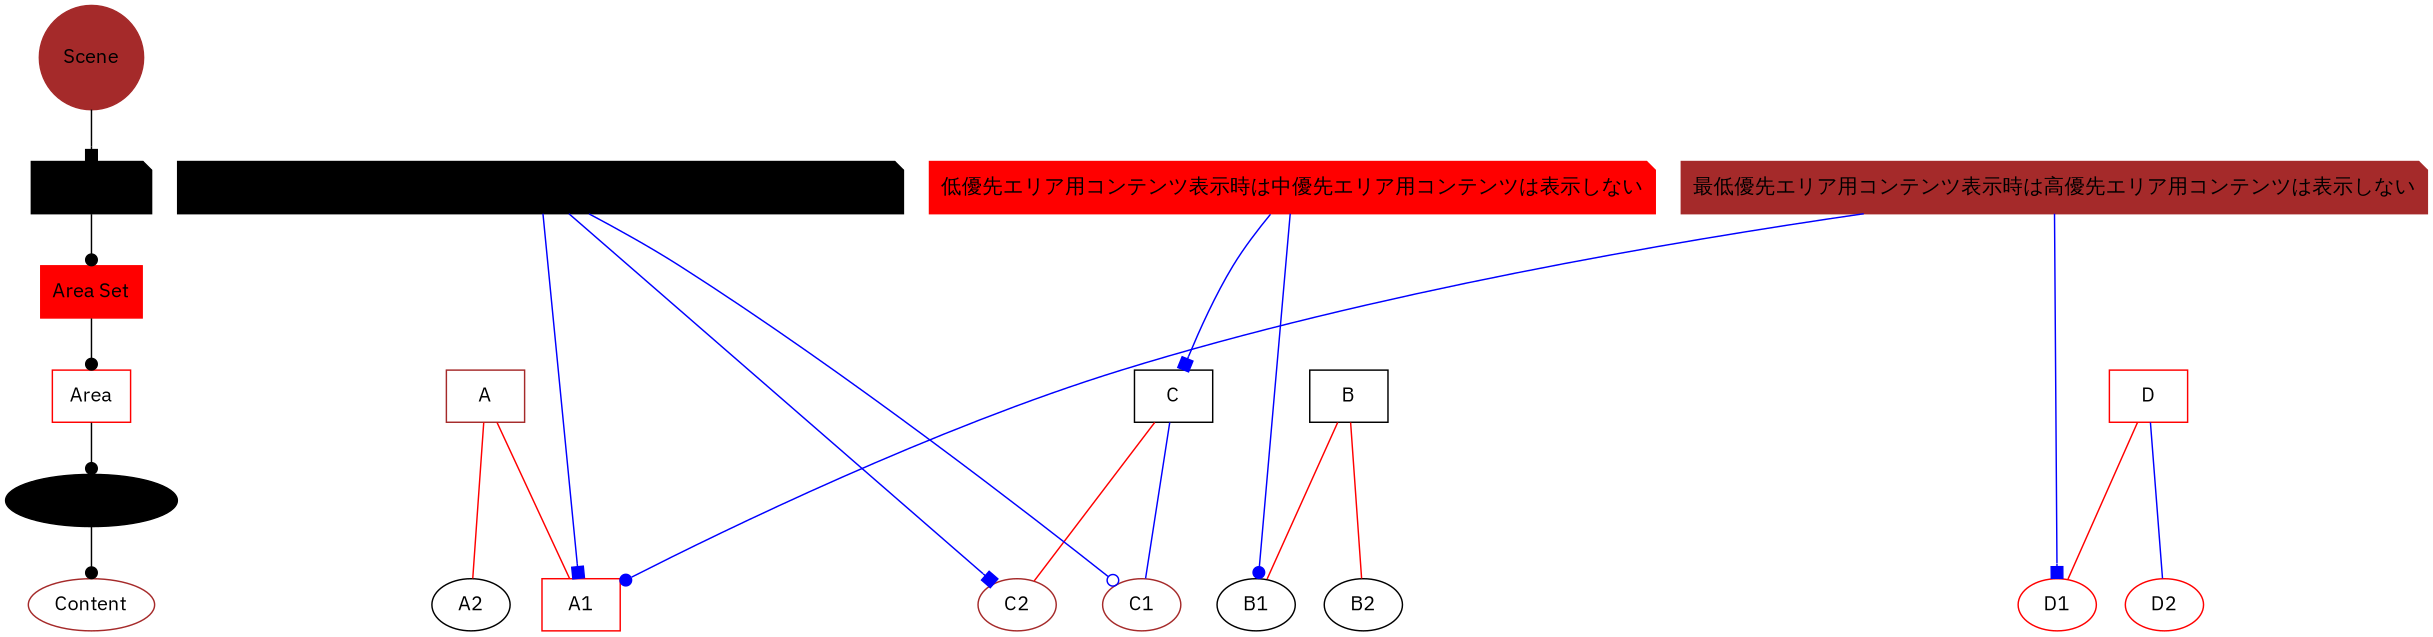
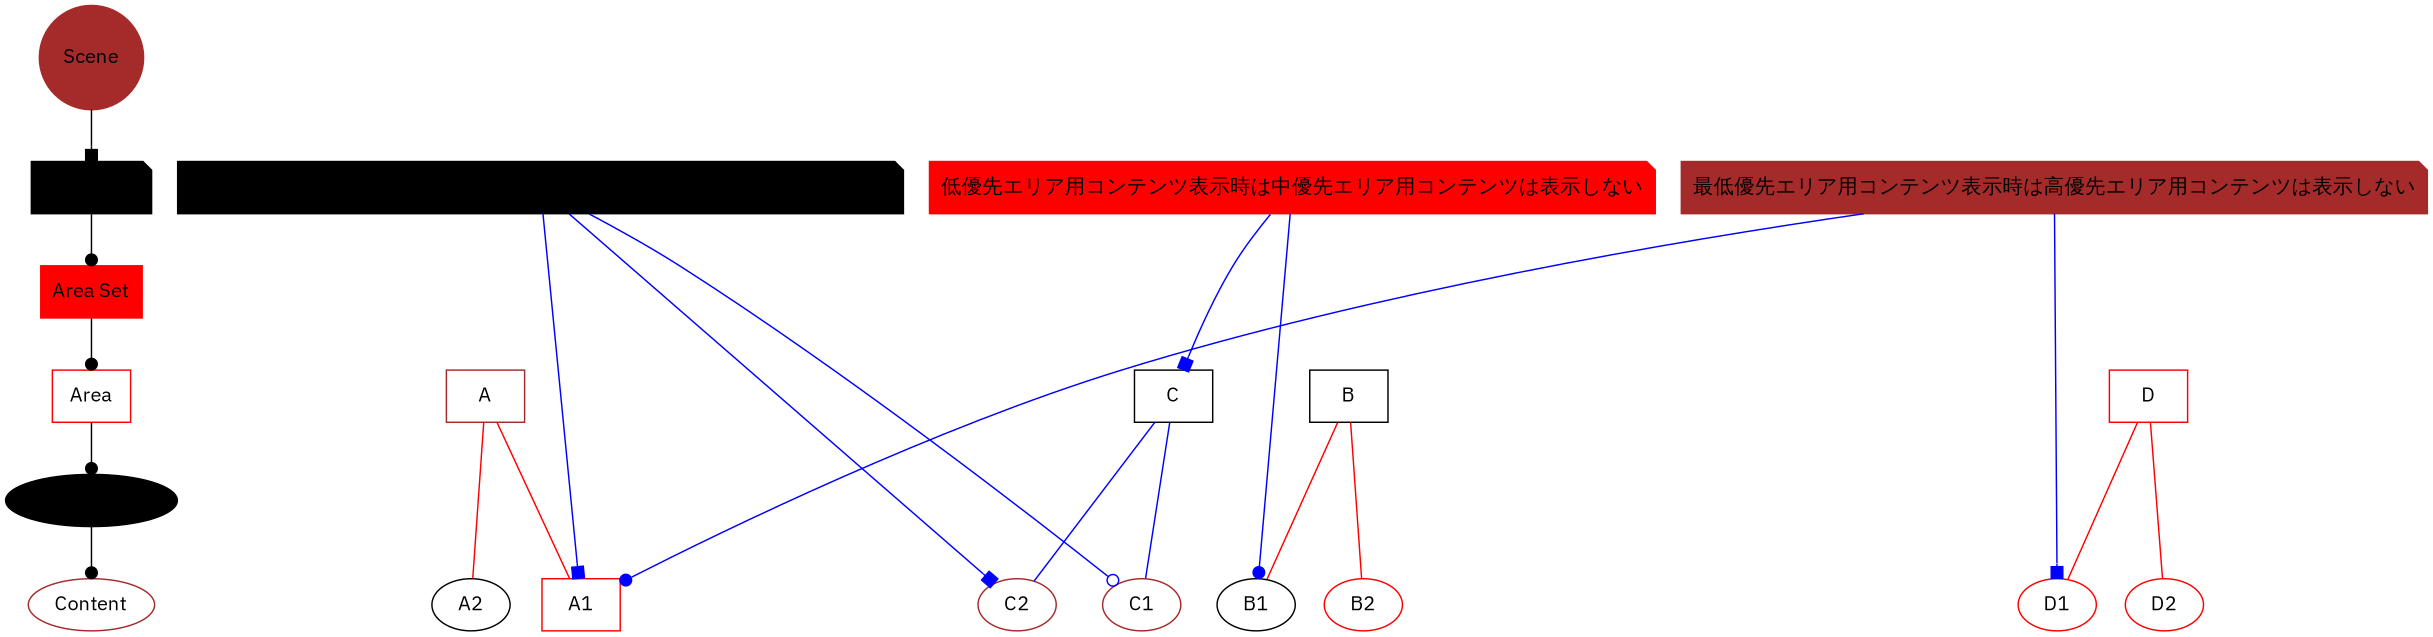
edge "D" -- "D2": color blue -> red
edge "C" -- "C2": color red -> blue
node "B2": color black -> red
